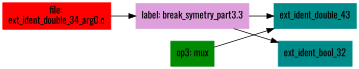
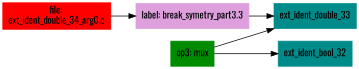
node "ext_ident_double_43": label "ext_ident_double_43" -> "ext_ident_double_33"
edge "label: break_symetry_part3.3" -> "ext_ident_bool_32": now "op3: mux" -> "ext_ident_bool_32"
